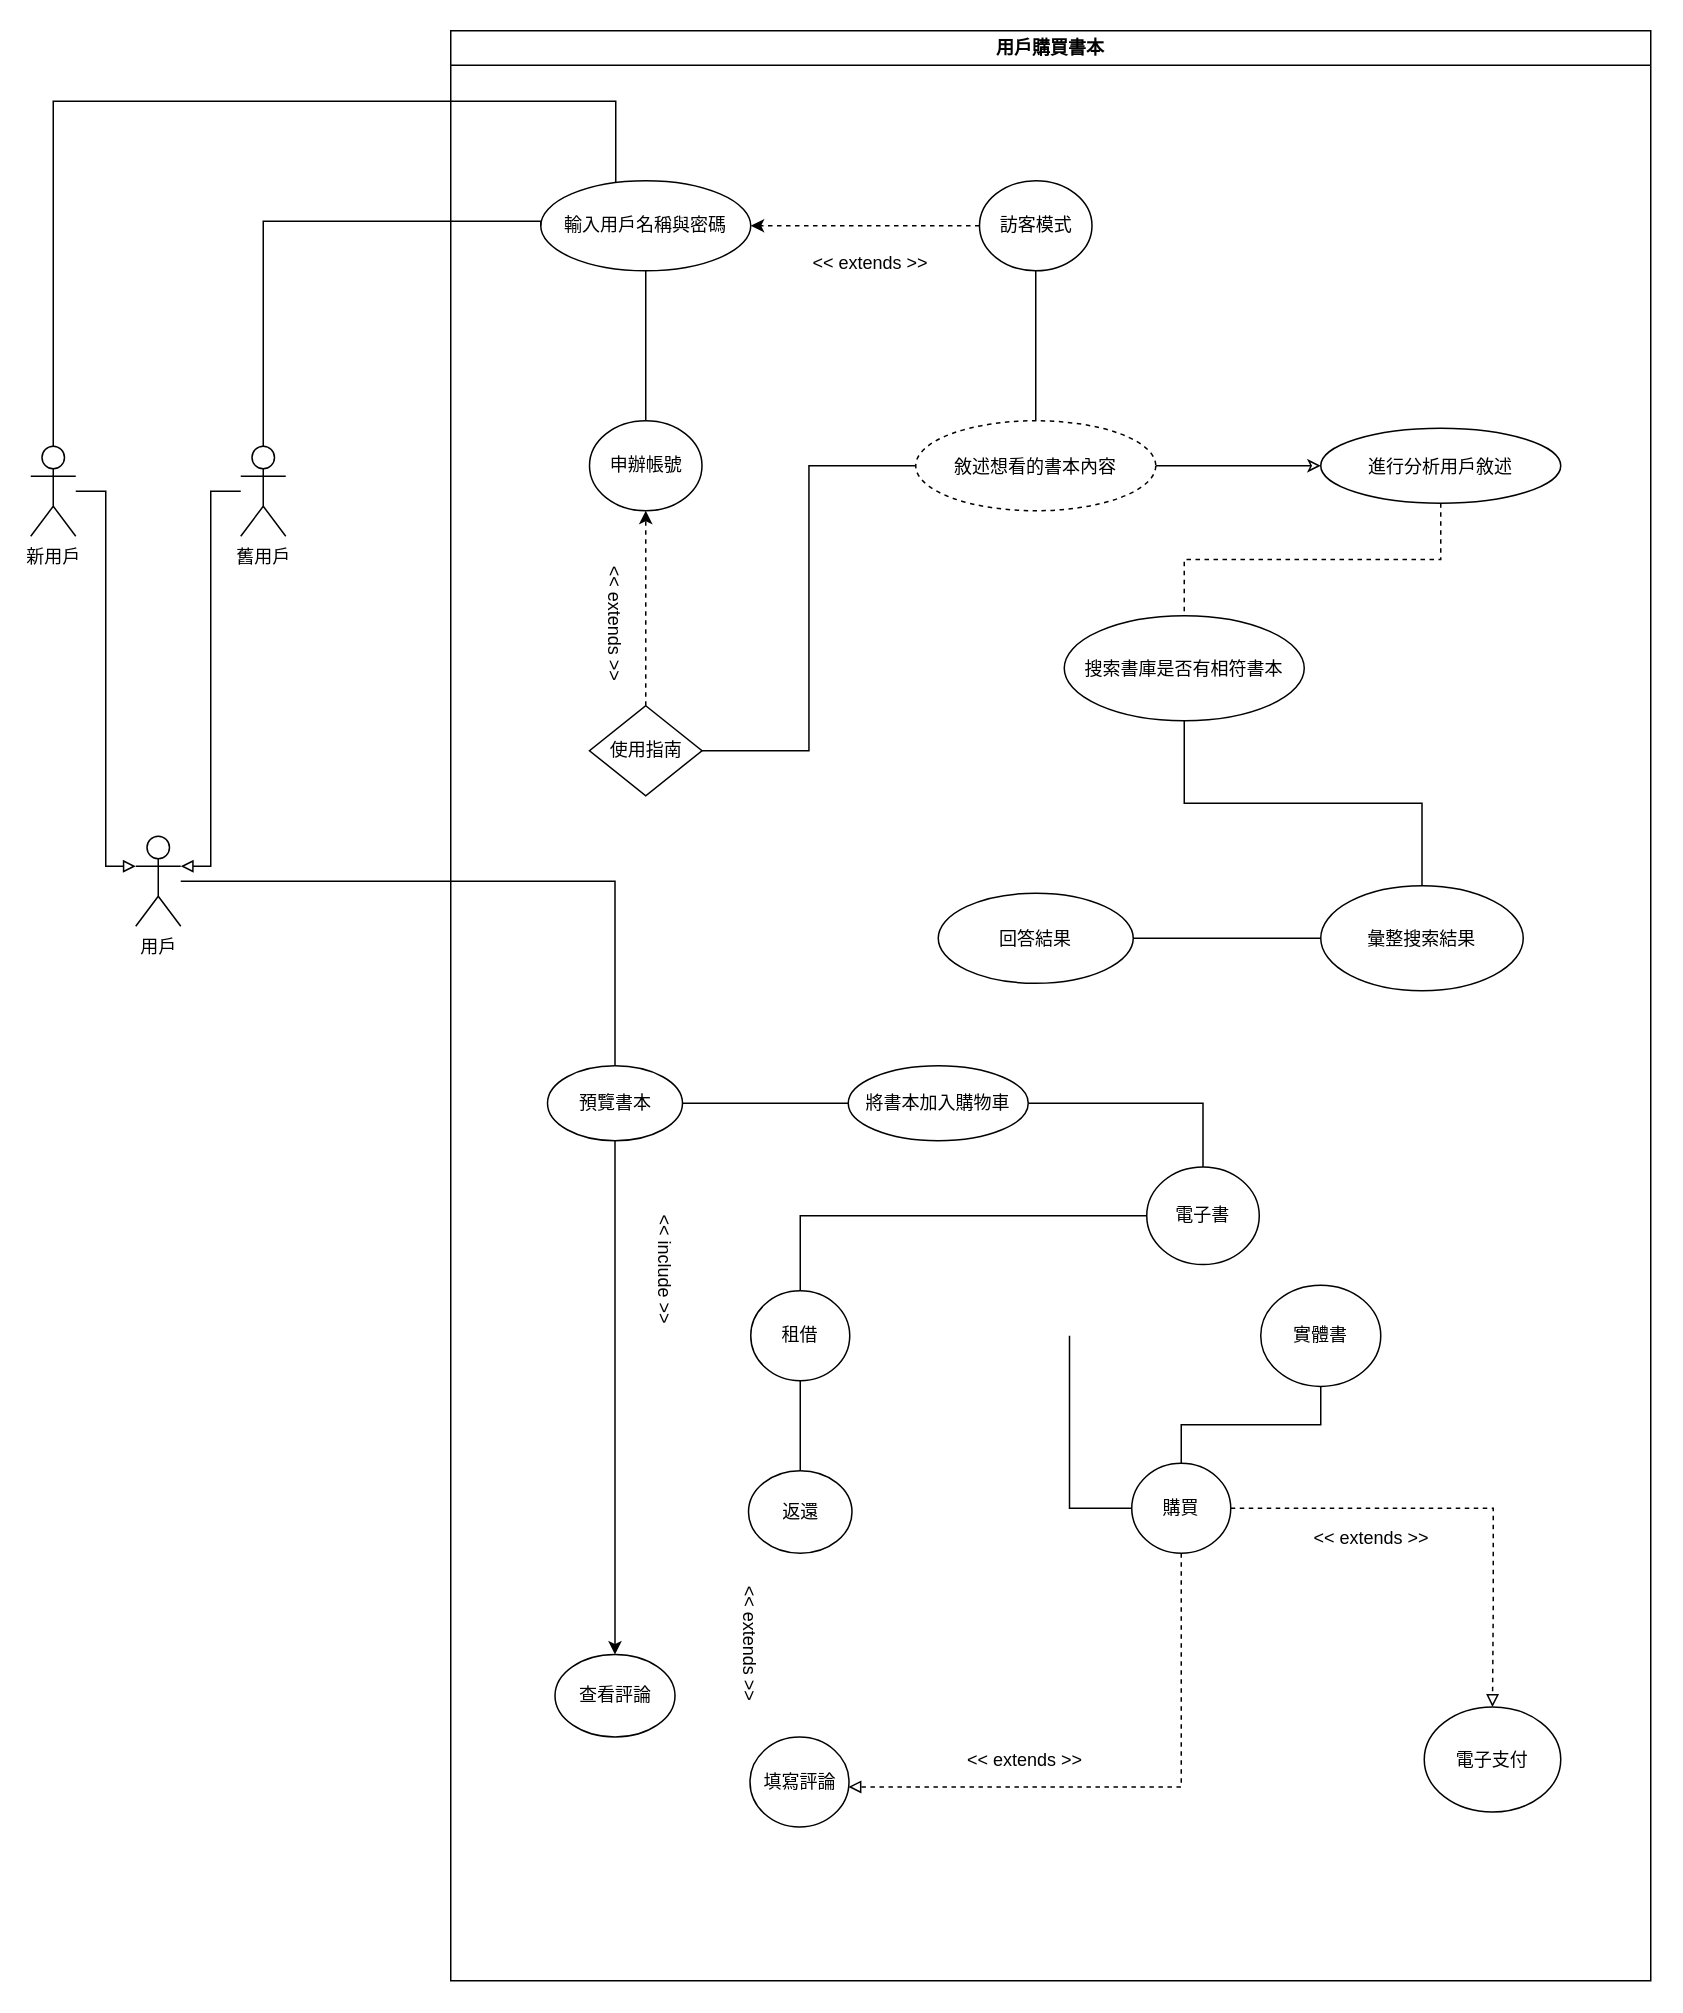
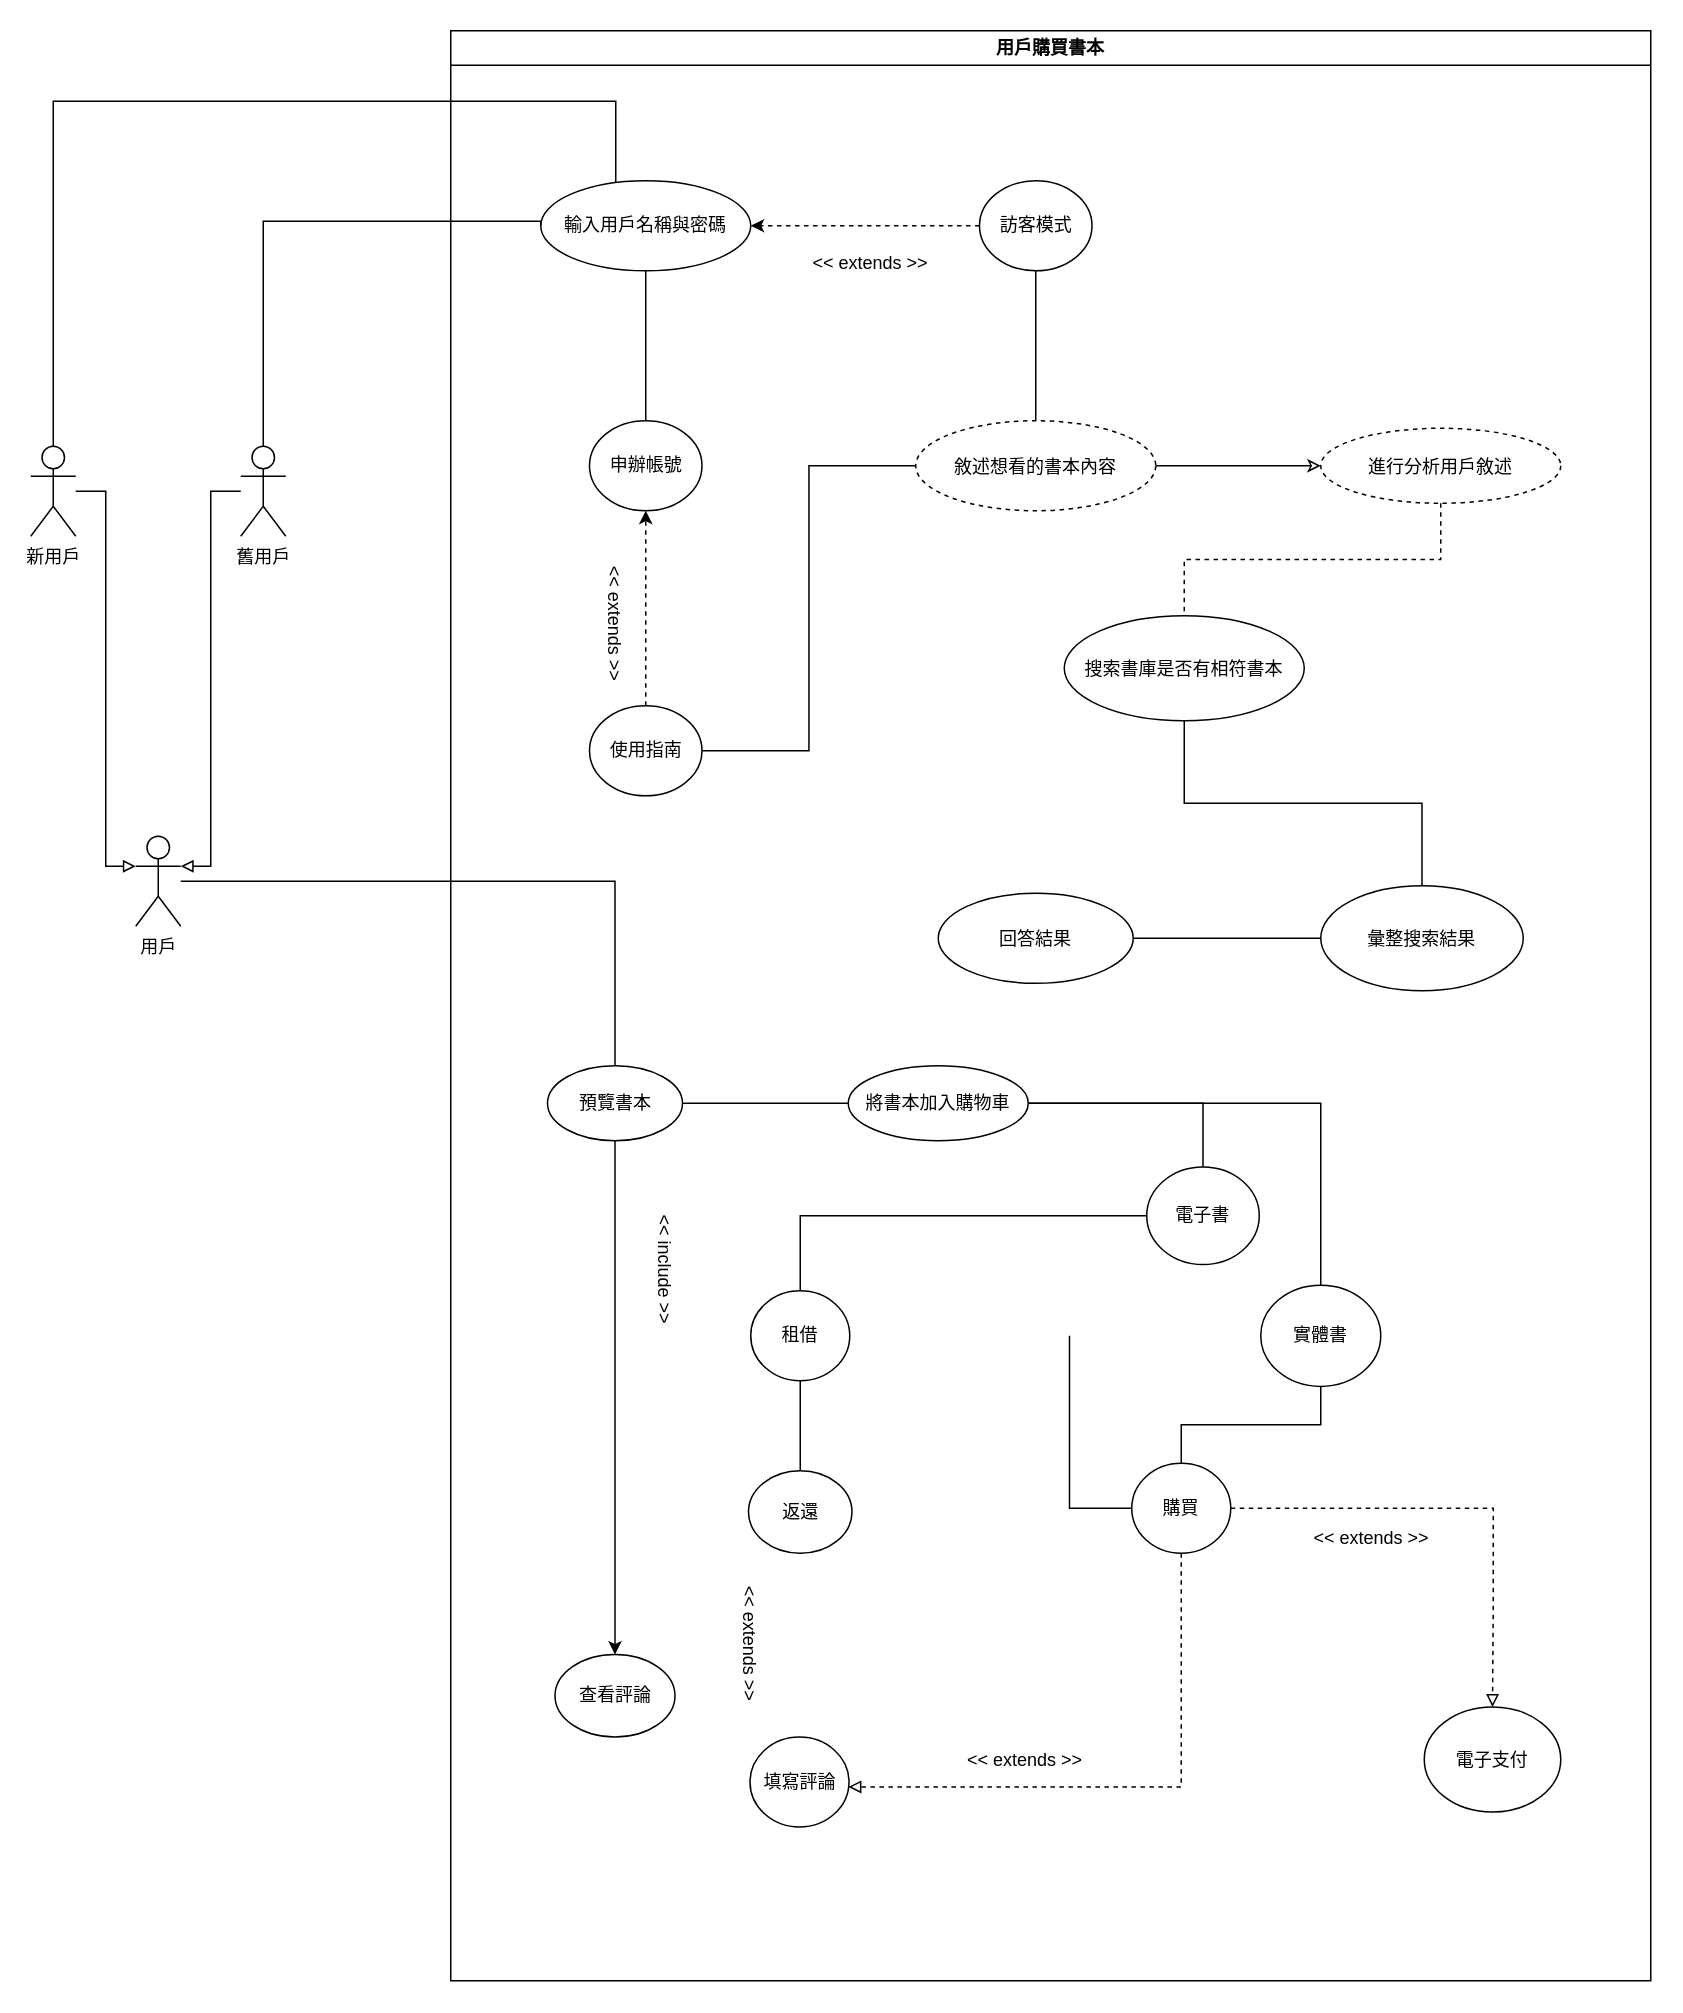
node "進行分析用戶敘述": style solid -> dashed
node "使用指南": shape diamond -> ellipse
edge "將書本加入購物車" -- "實體書": added
